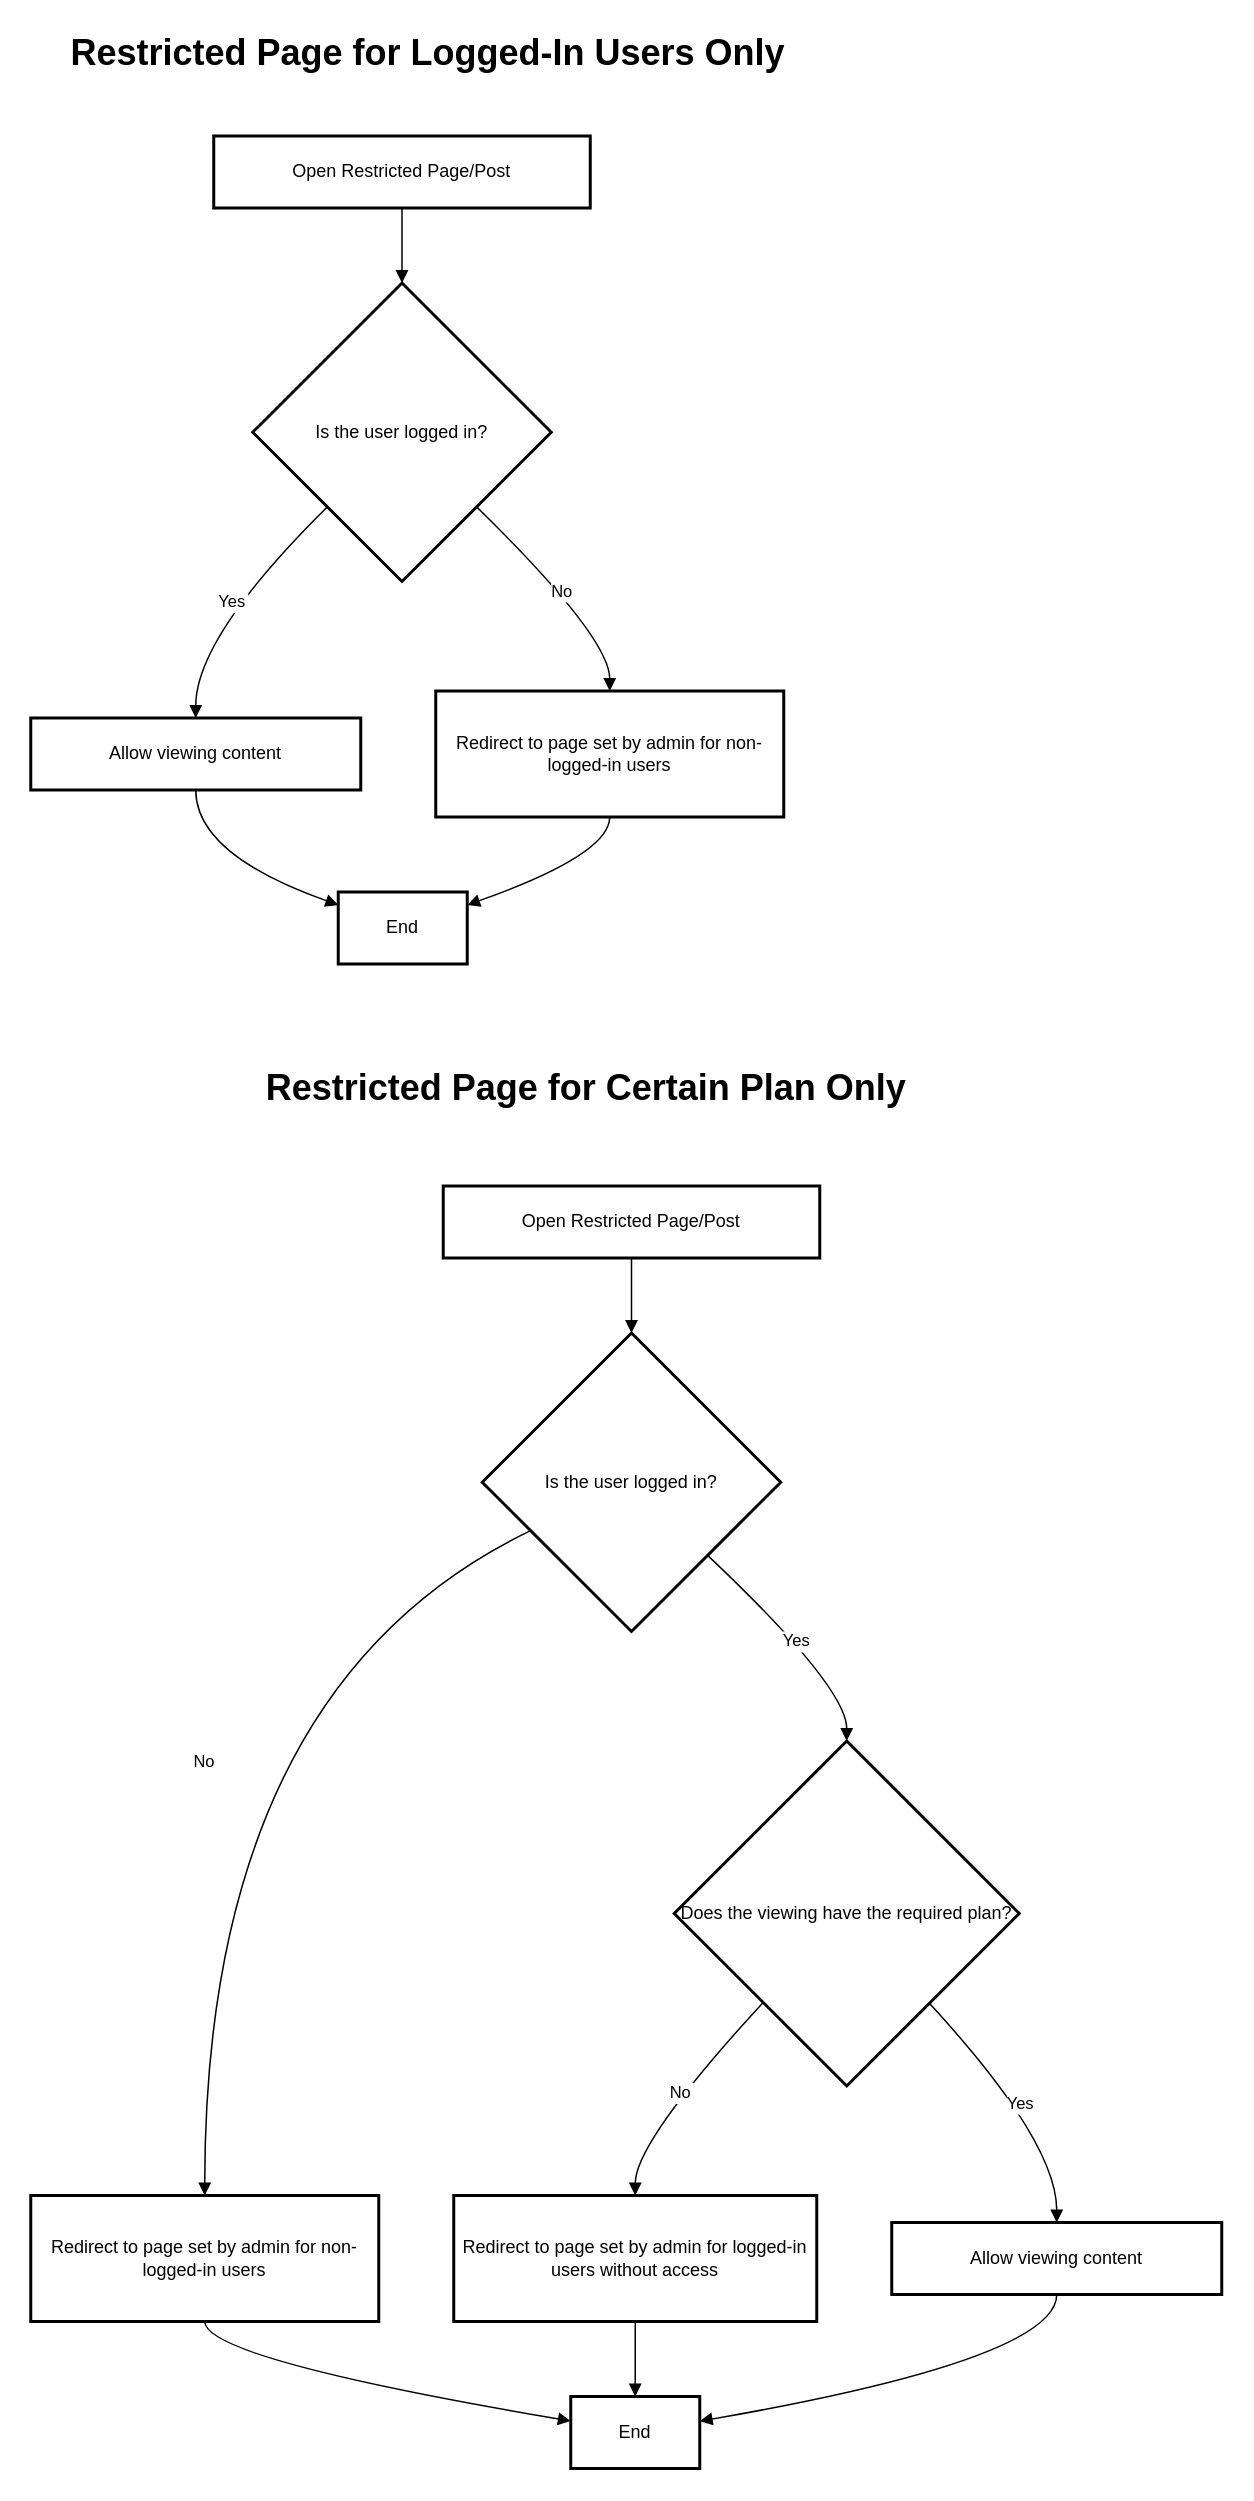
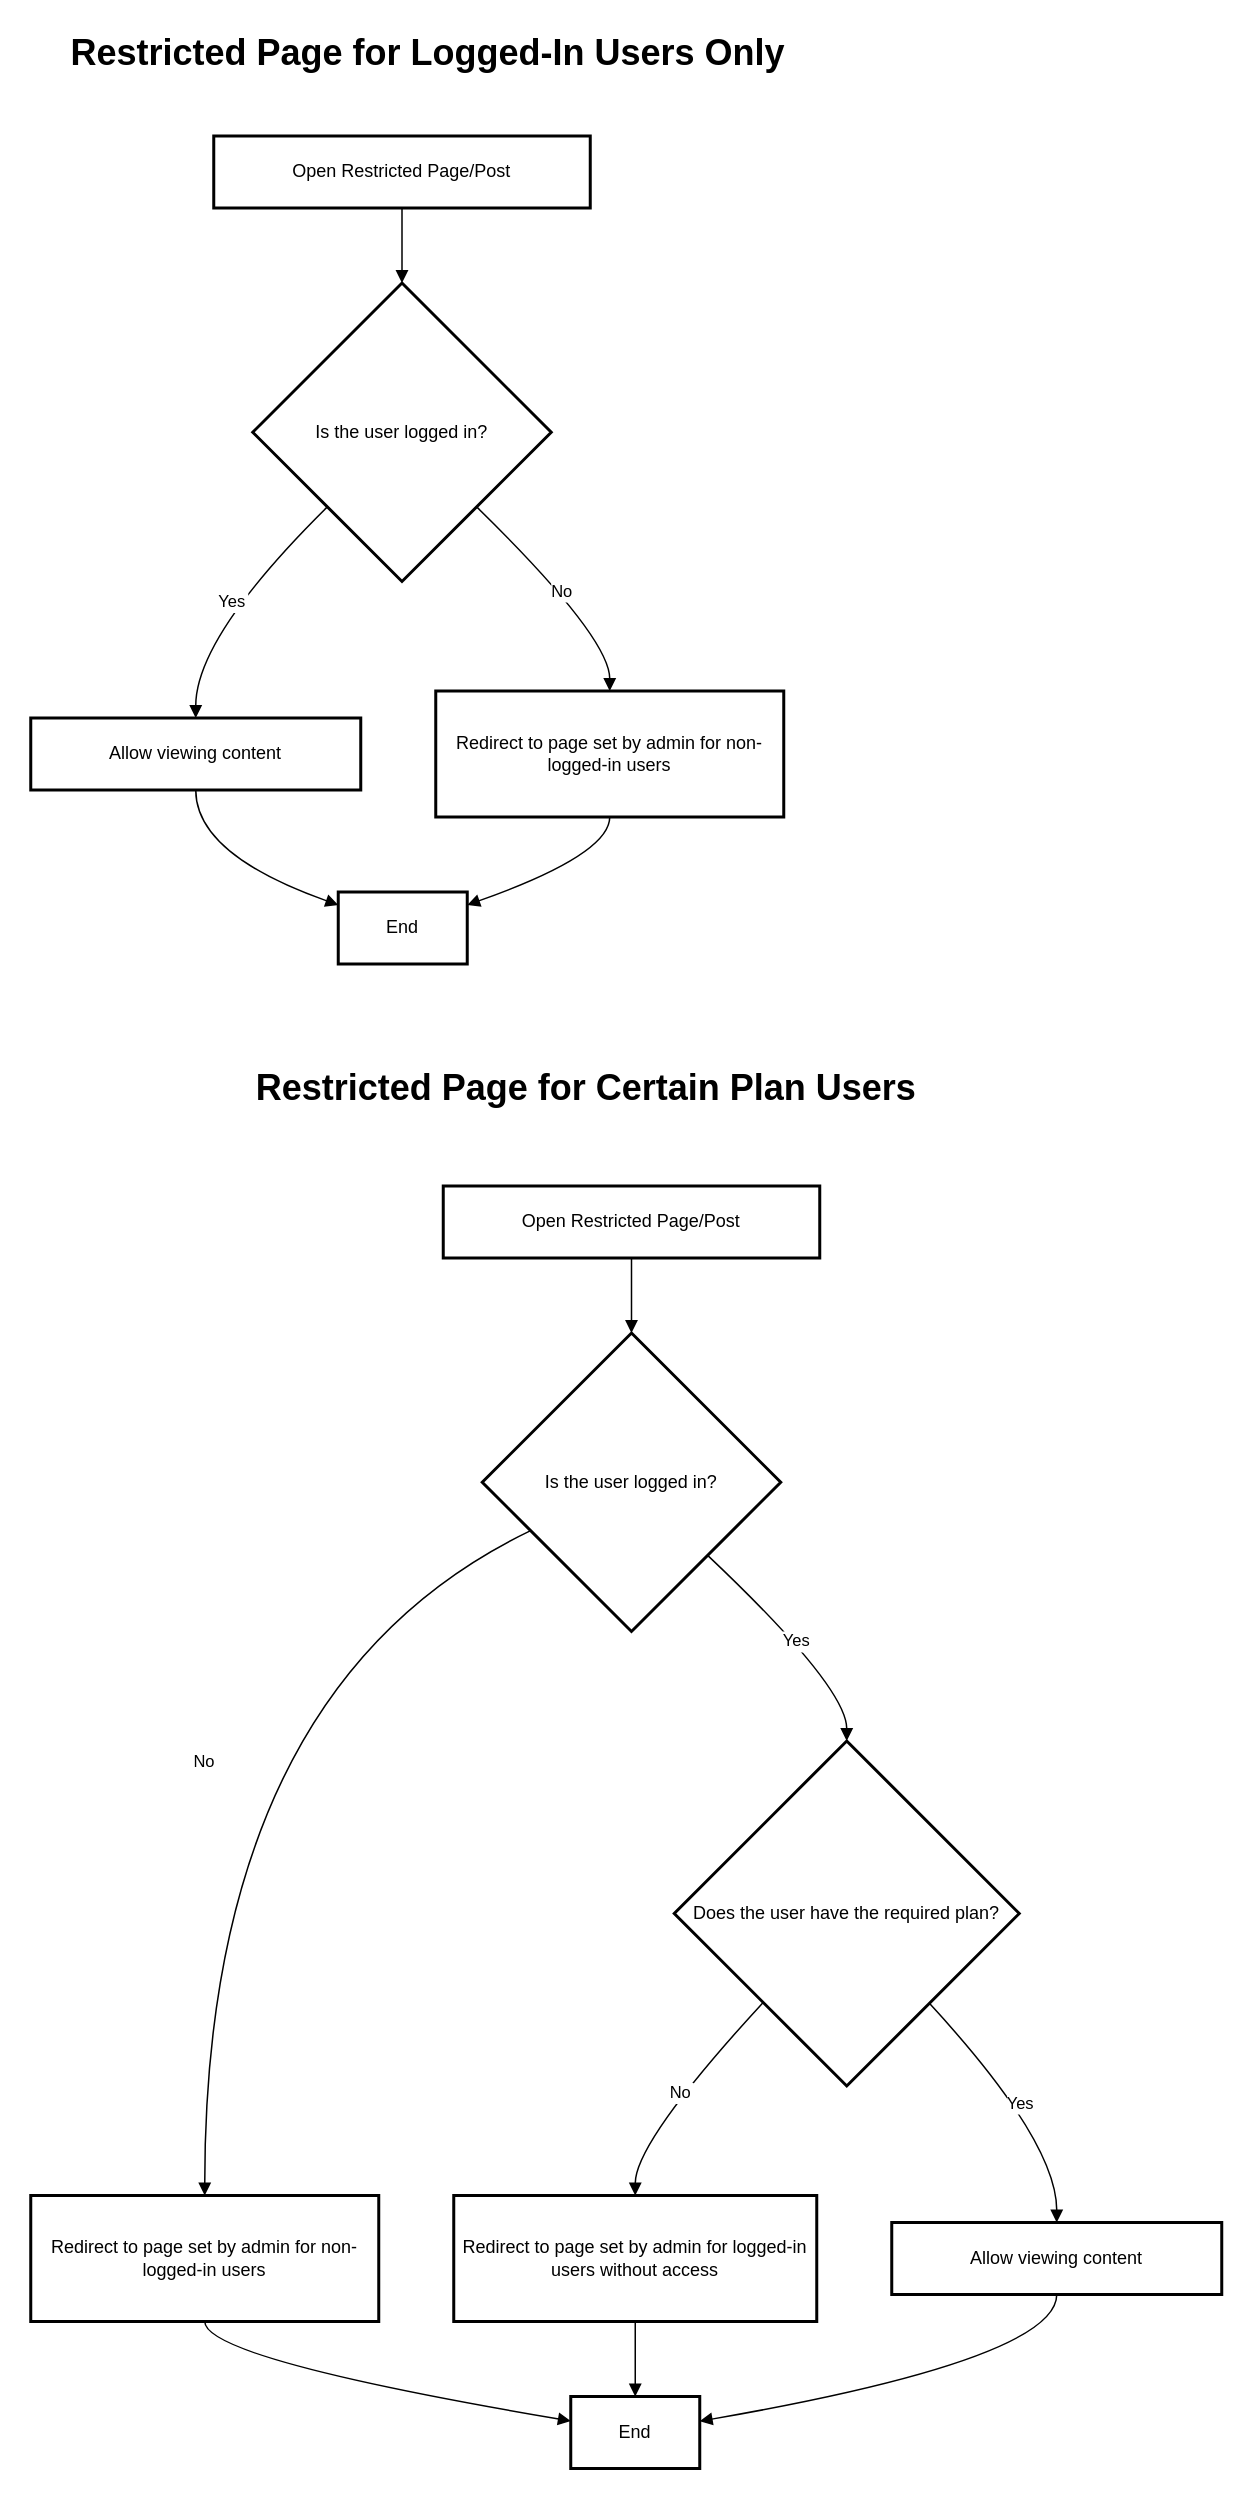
node "Restricted Page for Certain Plan Only": label "Restricted Page for Certain Plan Only" -> "Restricted Page for Certain Plan Users"
node "Does the viewing have the required plan?": label "Does the viewing have the required plan?" -> "Does the user have the required plan?"
